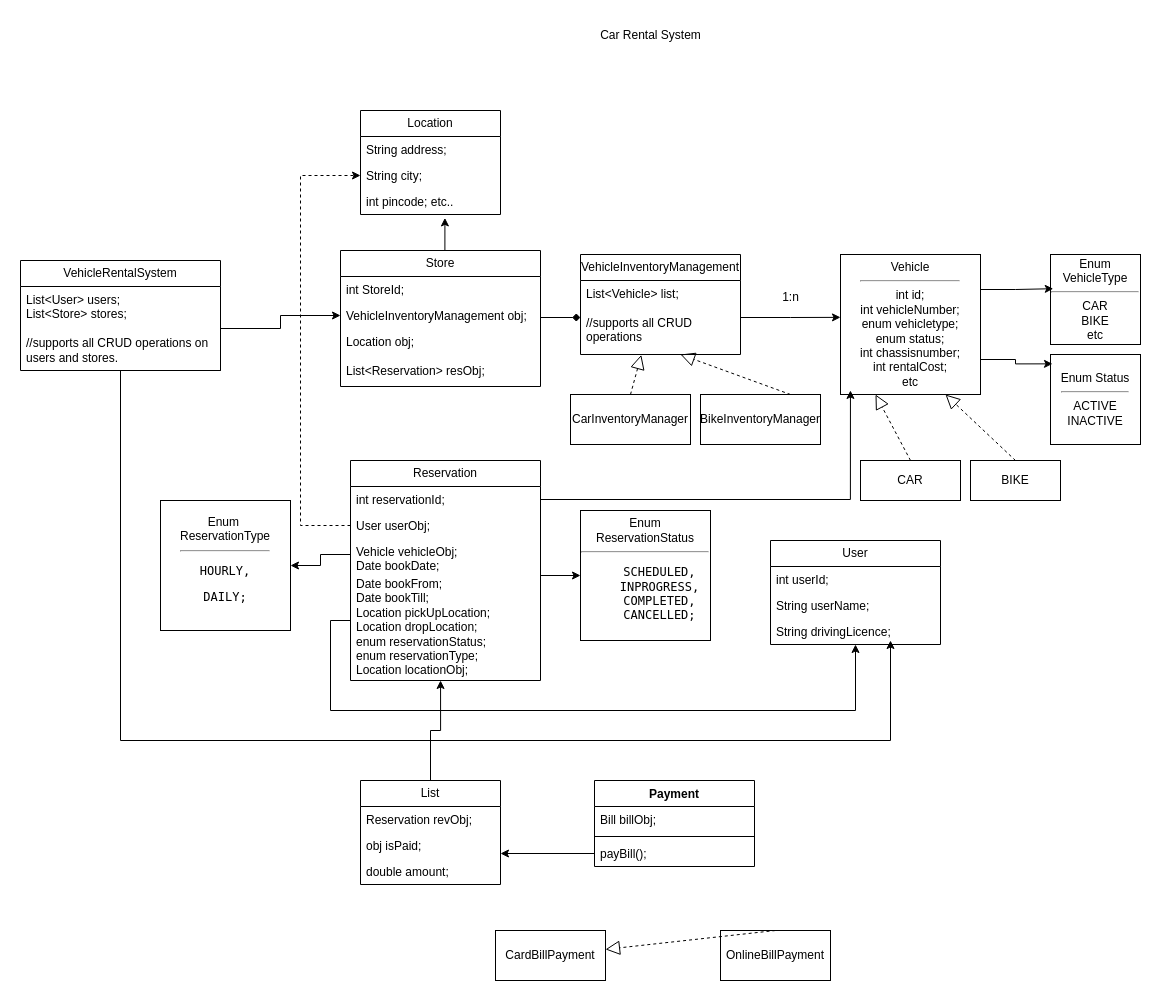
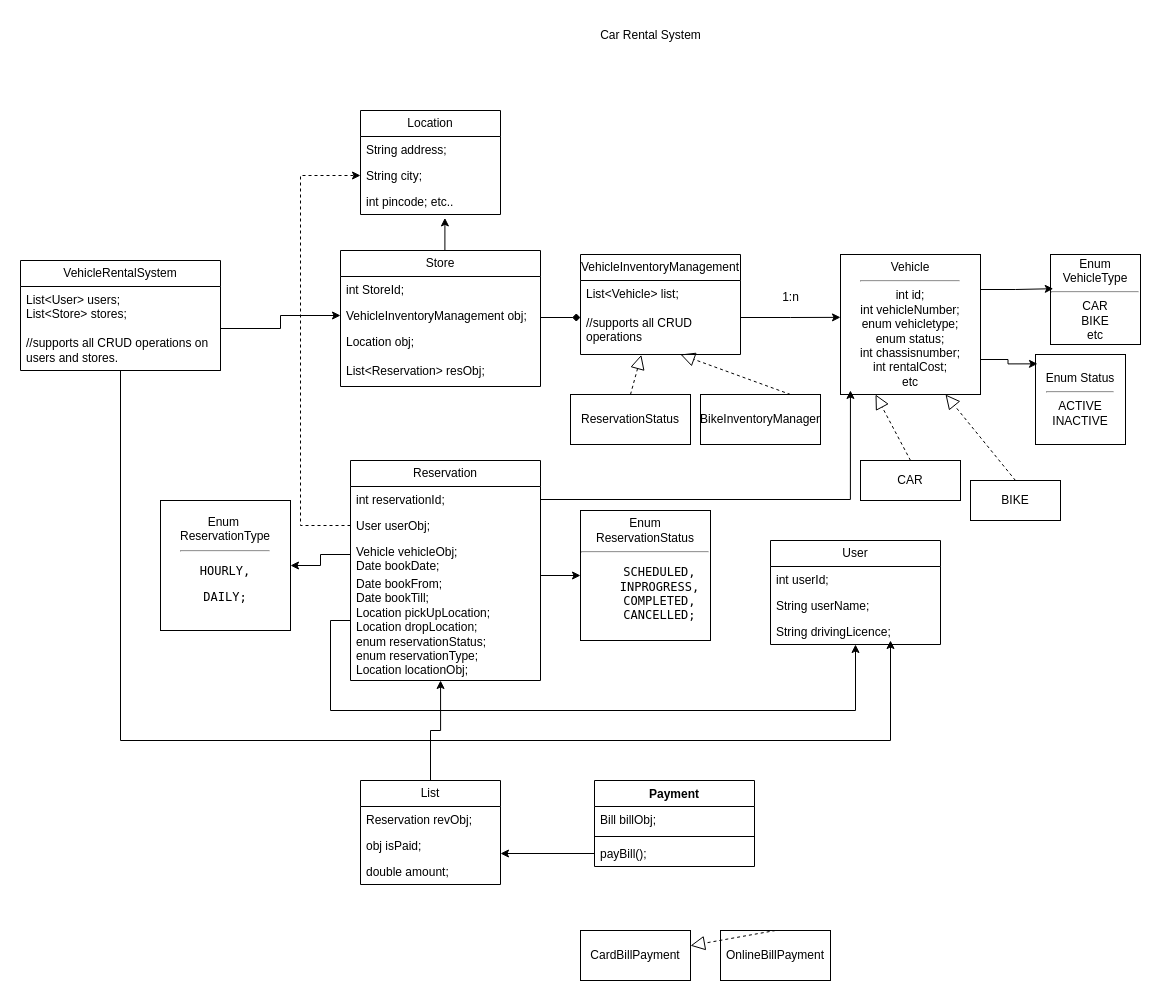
node "Enum StatusACTIVE INACTIVE": moved (1096, 400) -> (1081, 400)
node "CarInventoryManager": label "CarInventoryManager" -> "ReservationStatus"
node "BIKE": moved (1016, 481) -> (1016, 501)
node "CardBillPayment": moved (551, 956) -> (636, 956)
